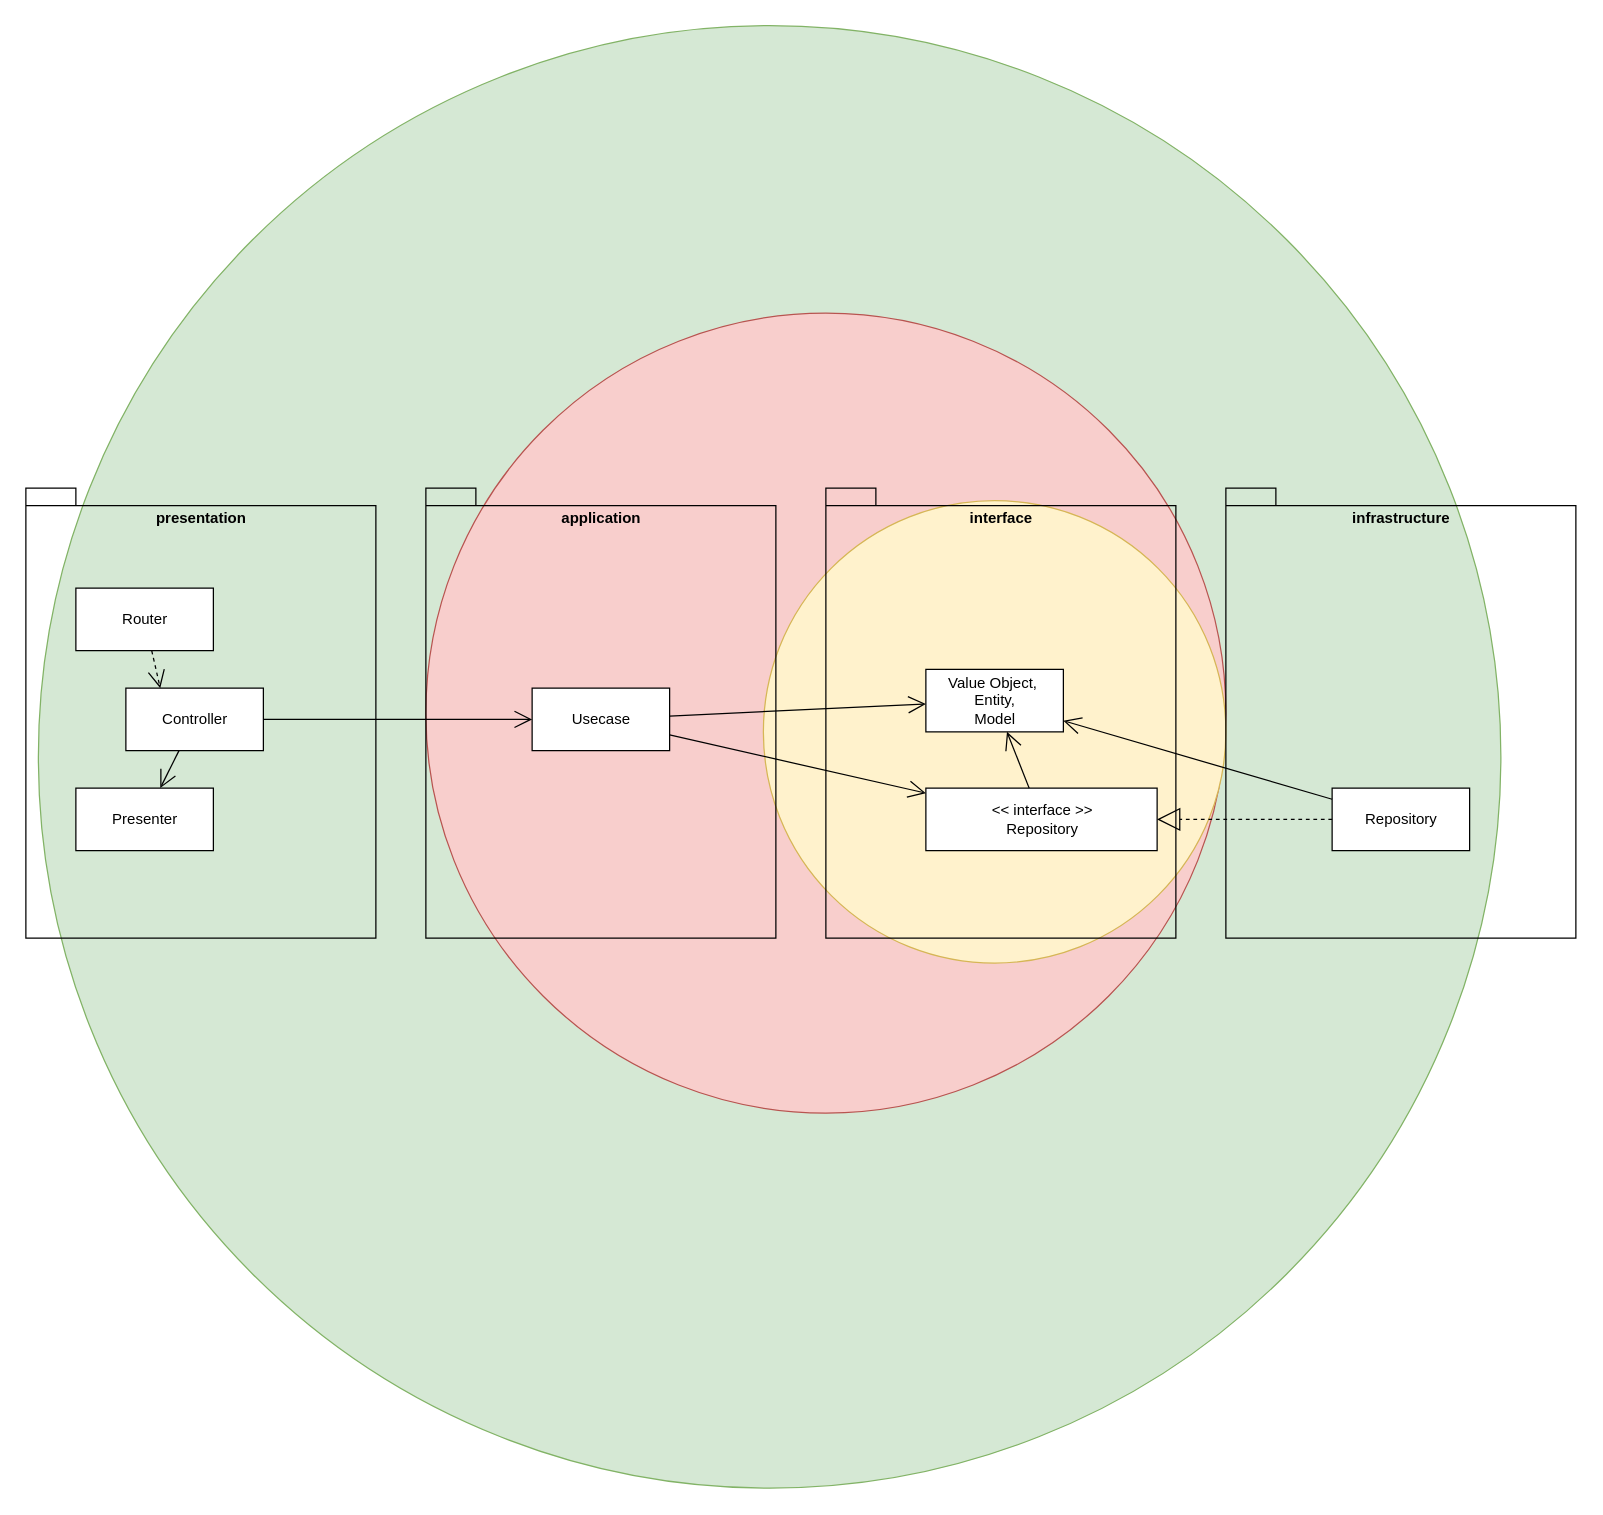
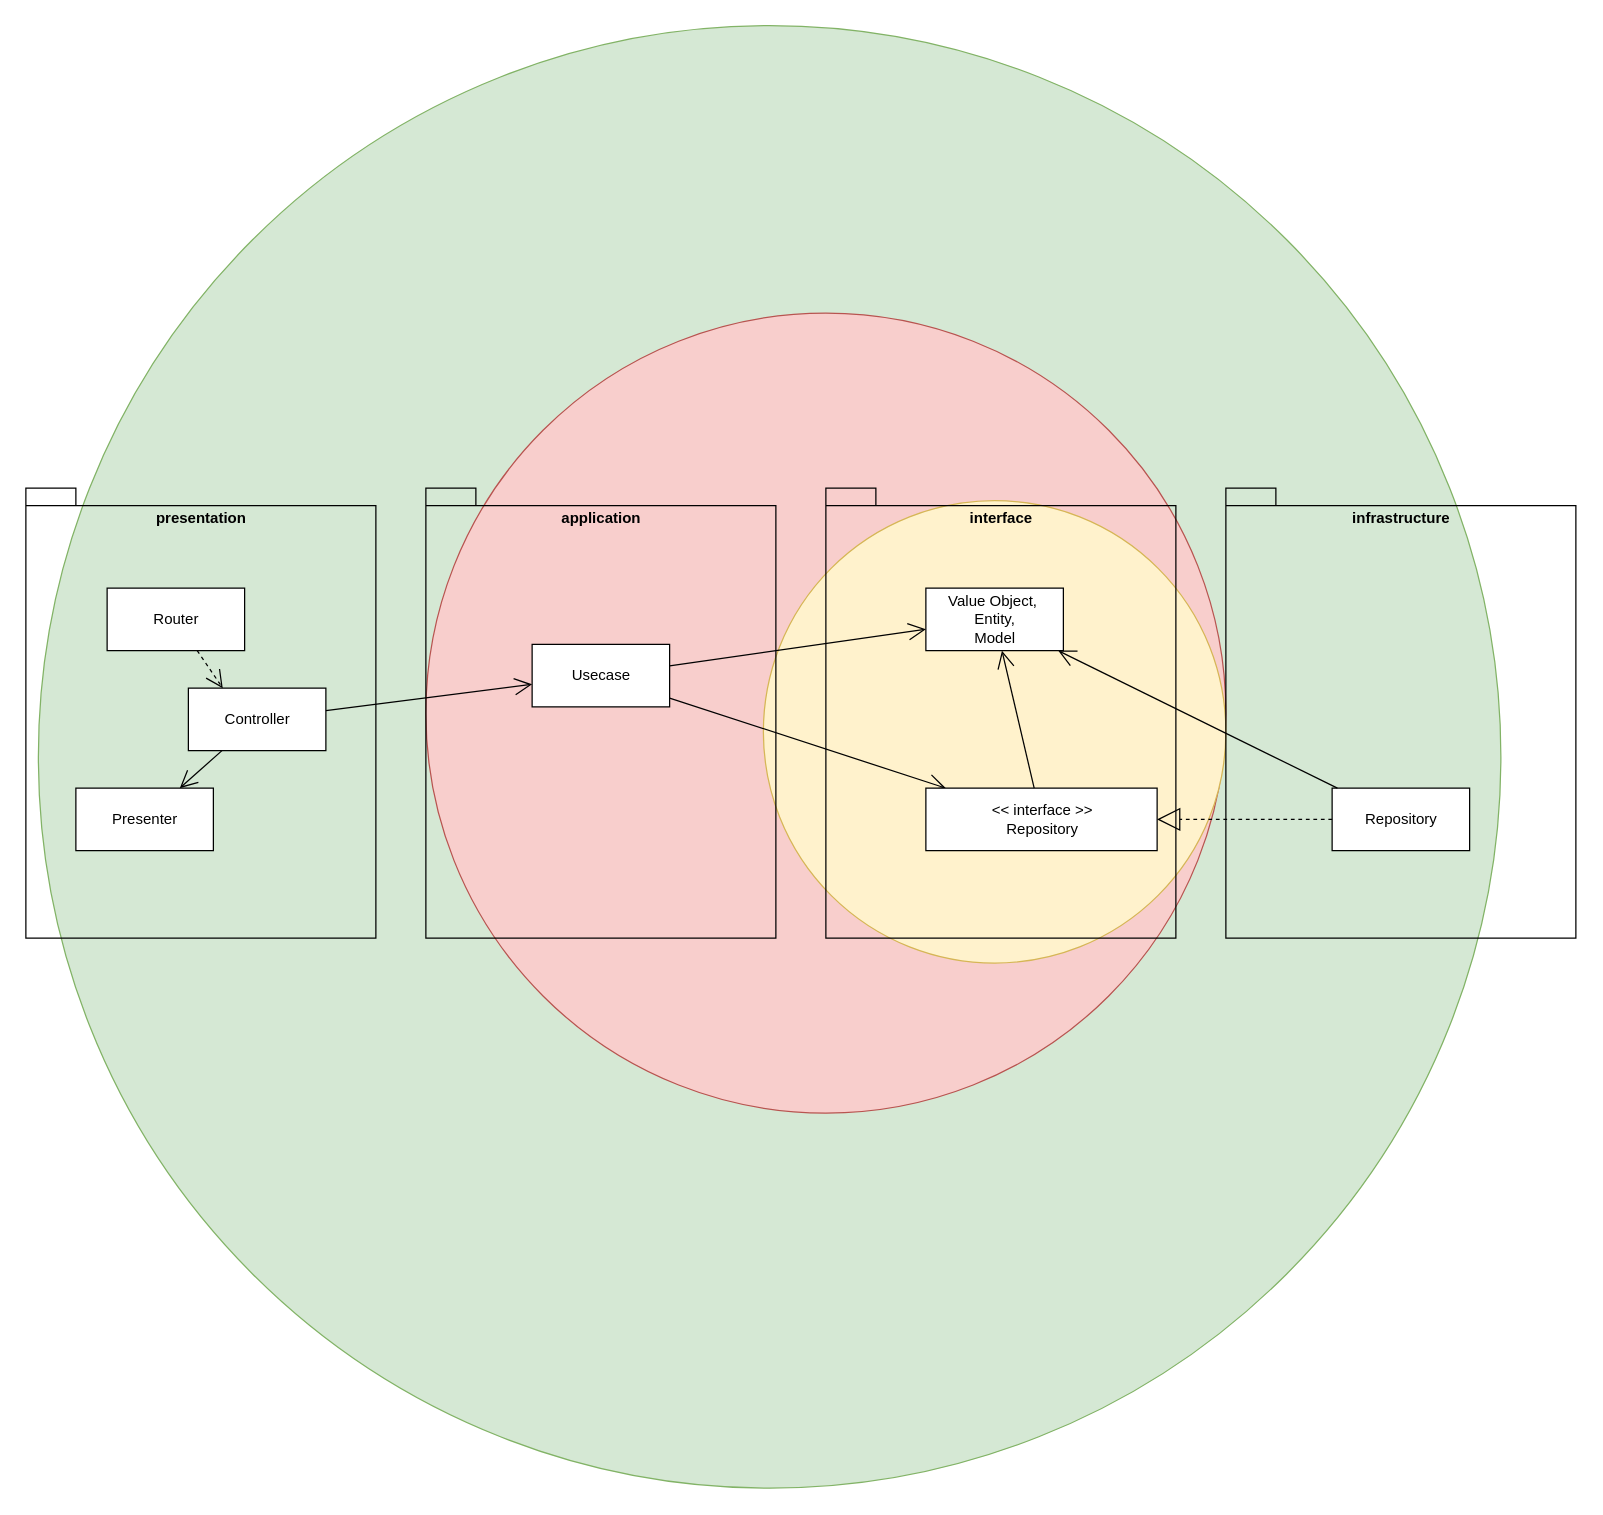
node "Router": moved (144, 619) -> (176, 619)
node "Value Object, Entity, Model": moved (994, 701) -> (994, 619)
node "Controller": moved (194, 719) -> (257, 719)
node "Usecase": moved (601, 719) -> (601, 676)
